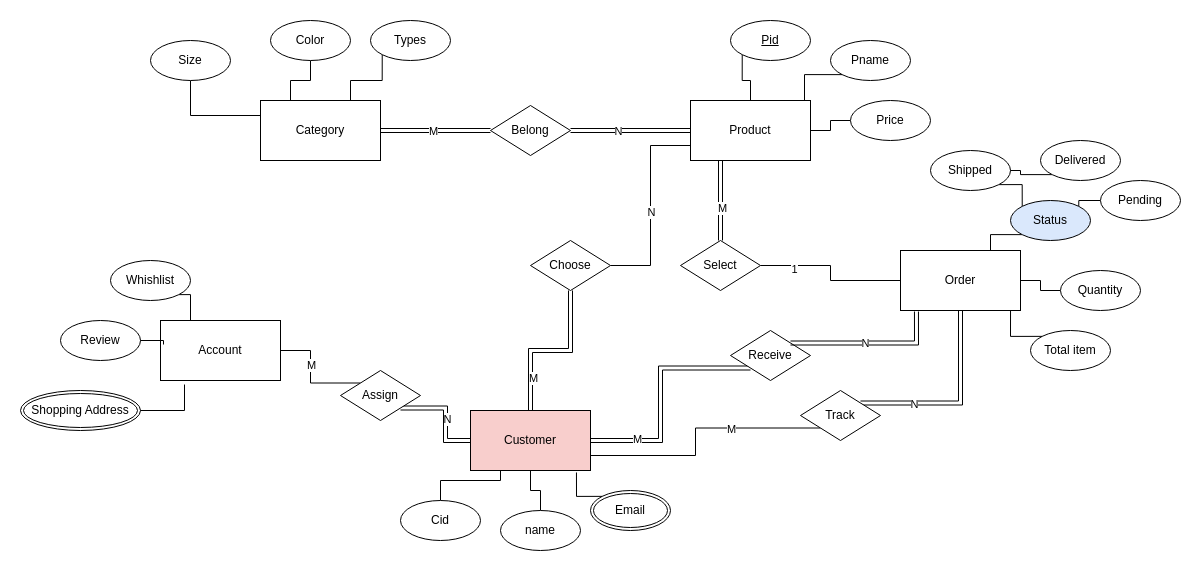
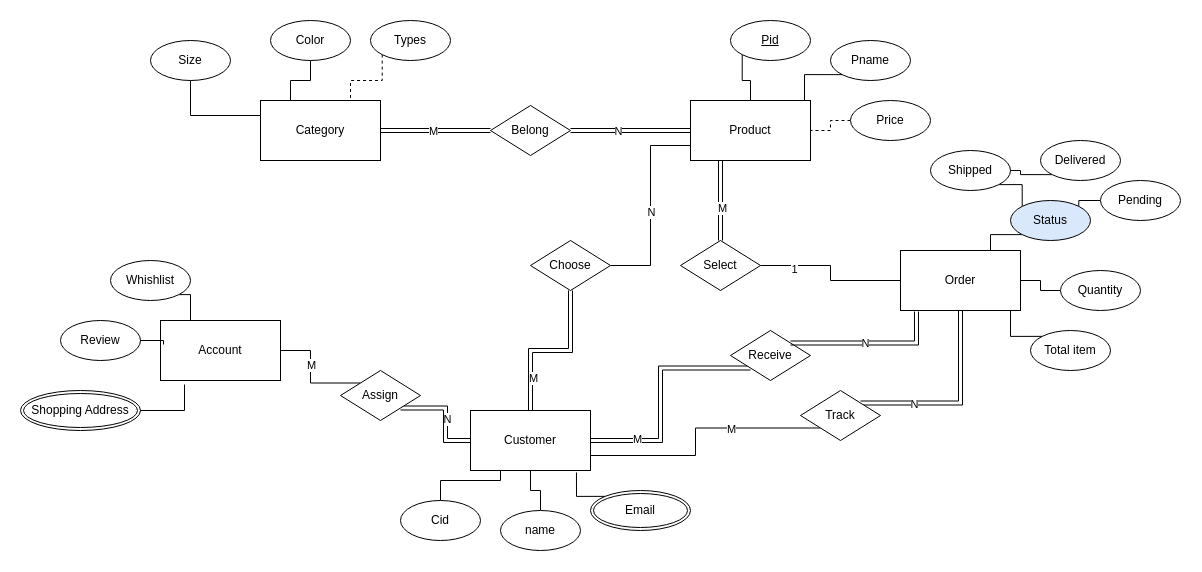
edge "Types" -- "Category": style solid -> dashed
edge "Price" -- "Product": style solid -> dashed
node "Customer": fillcolor #f8cecc -> #ffffff
node "Email": size 80x40 -> 100x40
